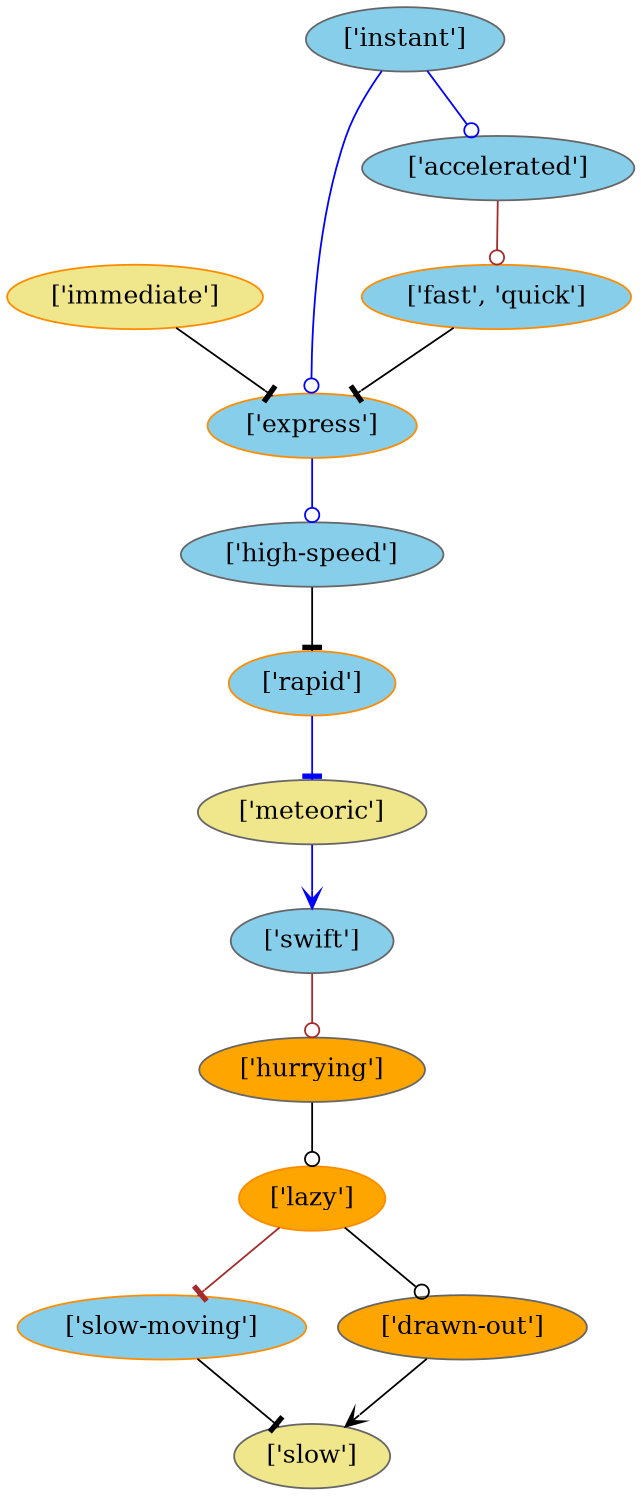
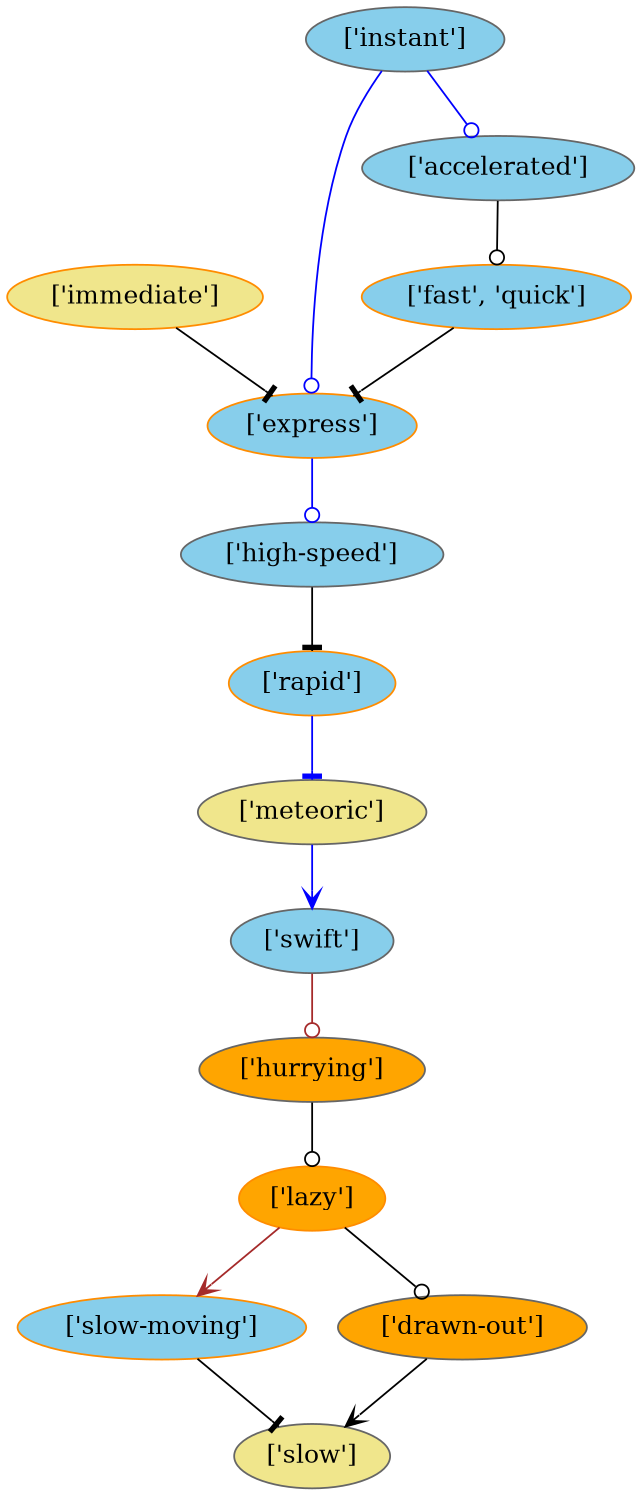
edge "['accelerated']" -> "['fast', 'quick']": color brown -> black
edge "['lazy']" -> "['slow-moving']": arrowhead tee -> vee
